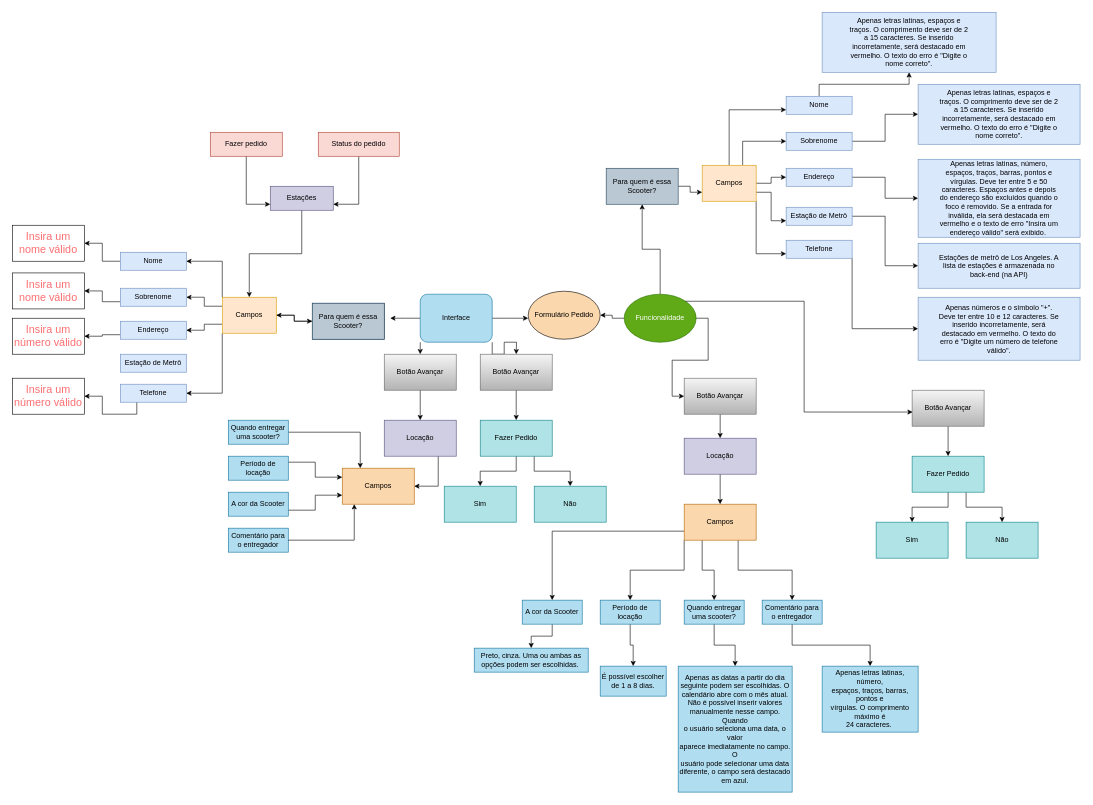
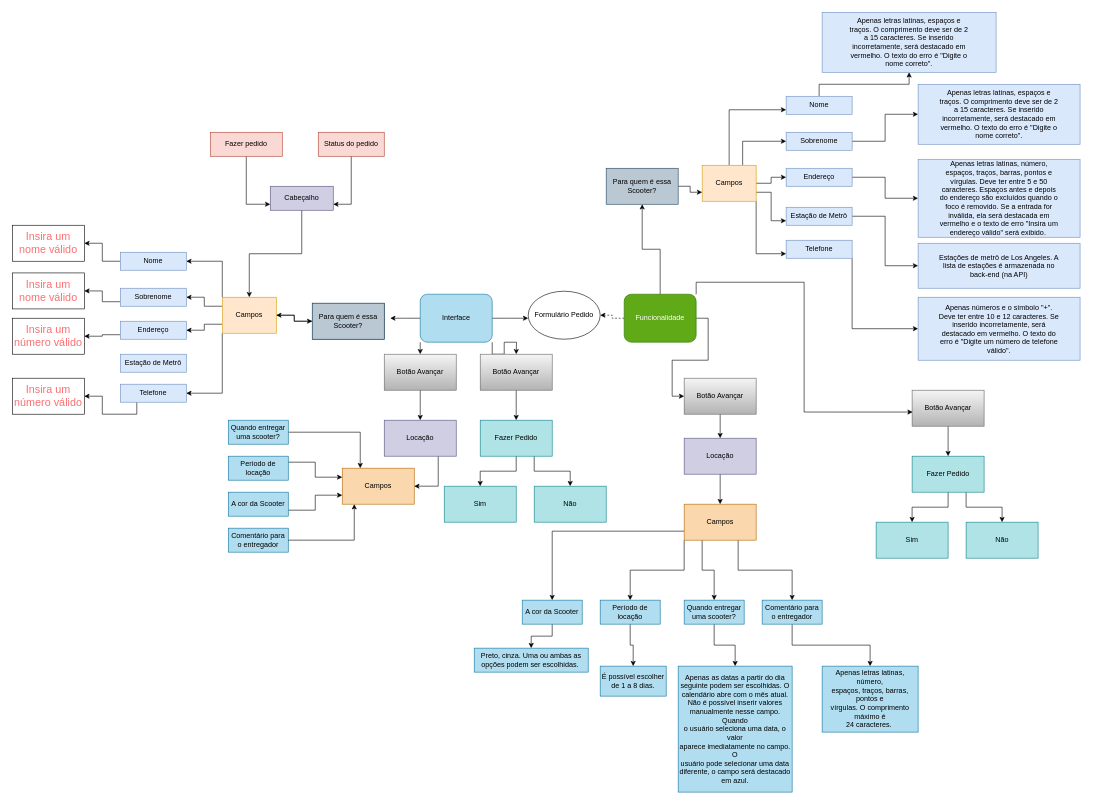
node "Status do pedido": size 81x24 -> 66x24
node "Estações": label "Estações" -> "Cabeçalho"
node "Formulário Pedido": fillcolor #fad7ac -> #ffffff
edge "Funcionalidade" -> "Formulário Pedido": style solid -> dashed
node "Funcionalidade": shape ellipse -> rounded rectangle
